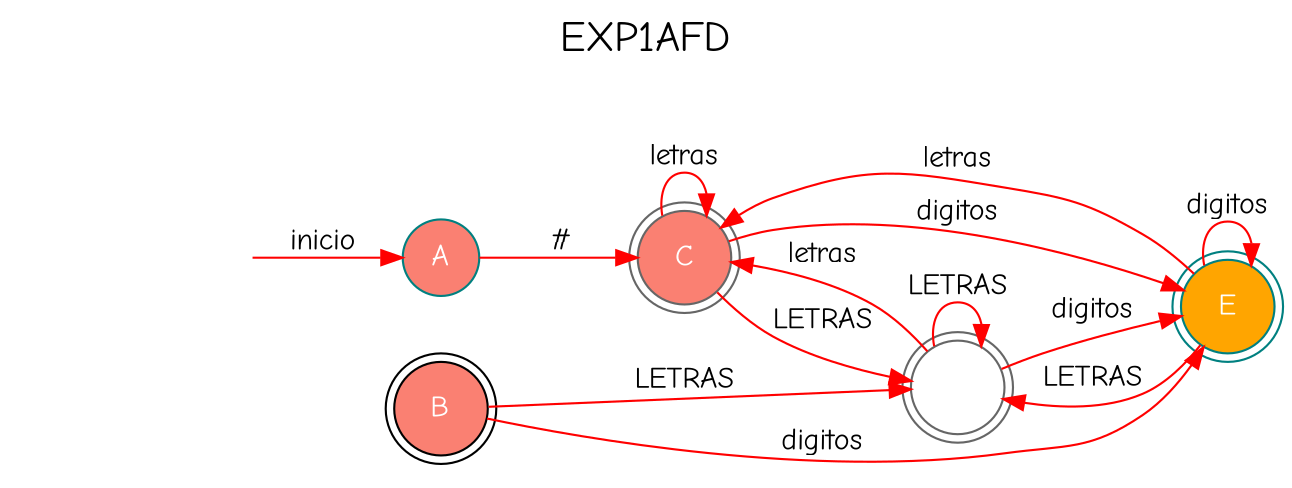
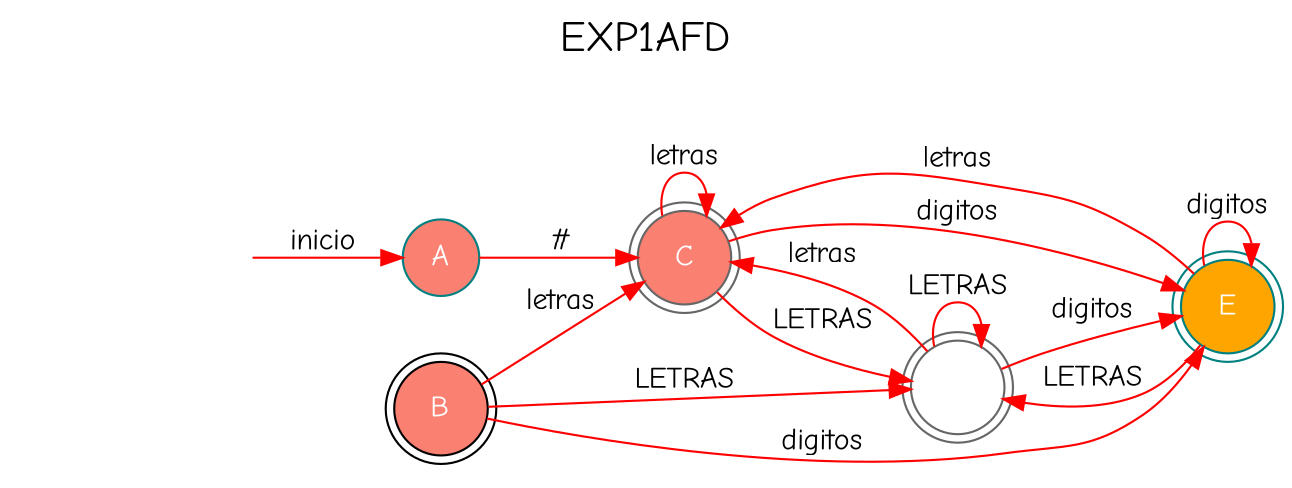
edge "B" -> "C": added, label "letras"
